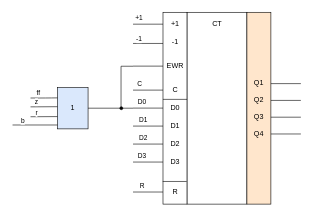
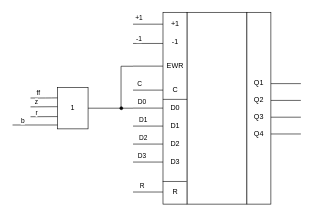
node "CT": removed
node "1": fillcolor #dae8fc -> #ffffff
node "Q1 Q2 Q3 Q4": fillcolor #ffe6cc -> #ffffff
